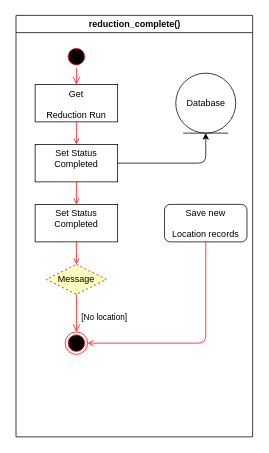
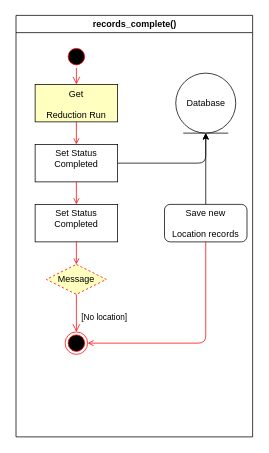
node "reduction_complete()": label "reduction_complete()" -> "records_complete()"
node "Get Reduction Run": fillcolor #ffffff -> #ffffc0
edge "Save new Location records" -> "Database": added
